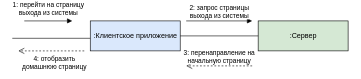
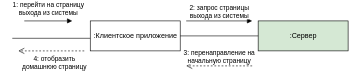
node ":Клиентское приложение": fillcolor #dae8fc -> #ffffff
